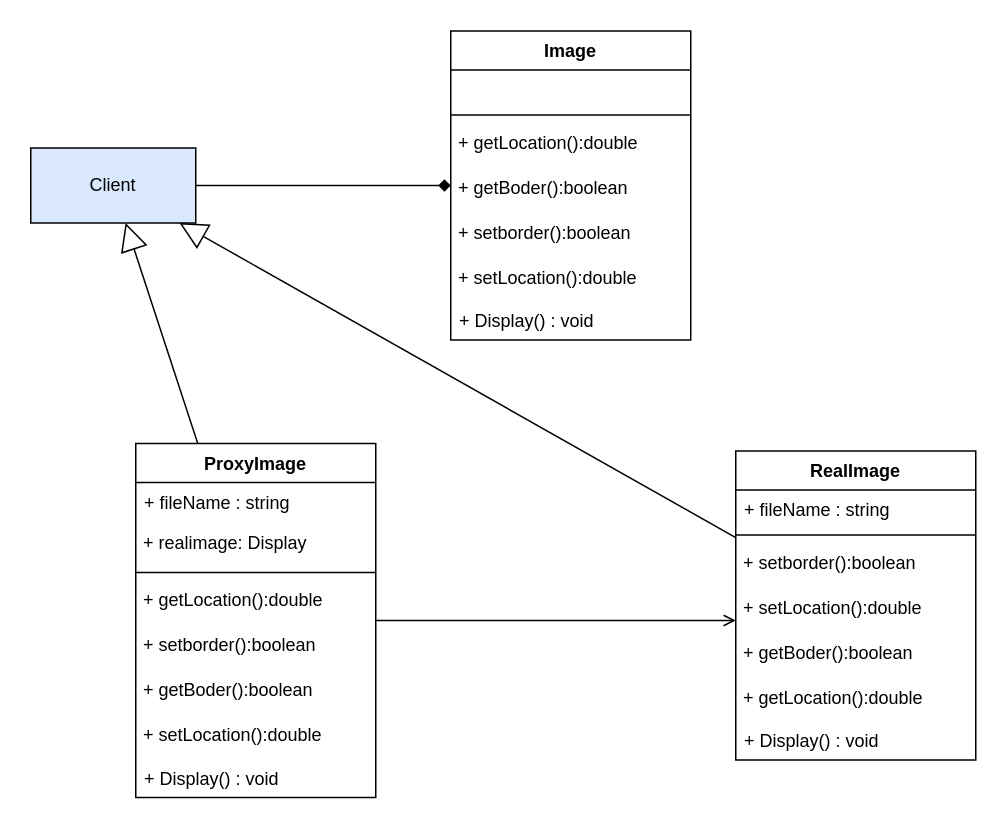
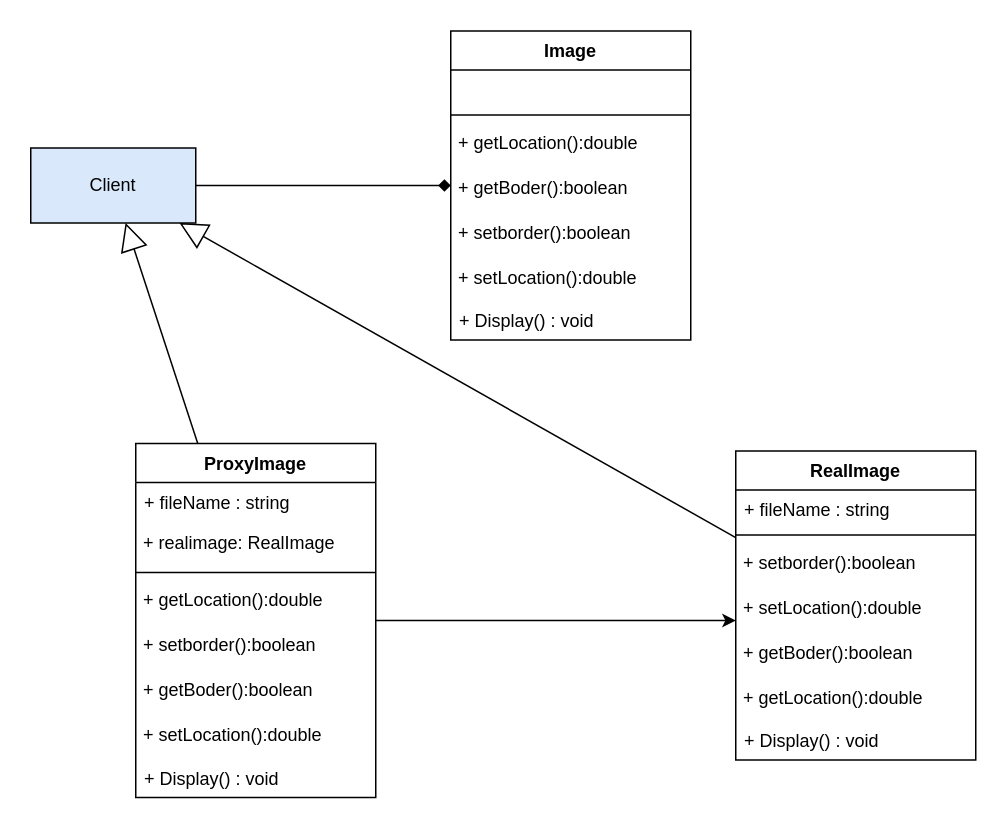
node "+ realimage: Display": label "+ realimage: Display" -> "+ realimage: RealImage"
edge "ProxyImage" -> "RealImage": arrowhead open -> classic
